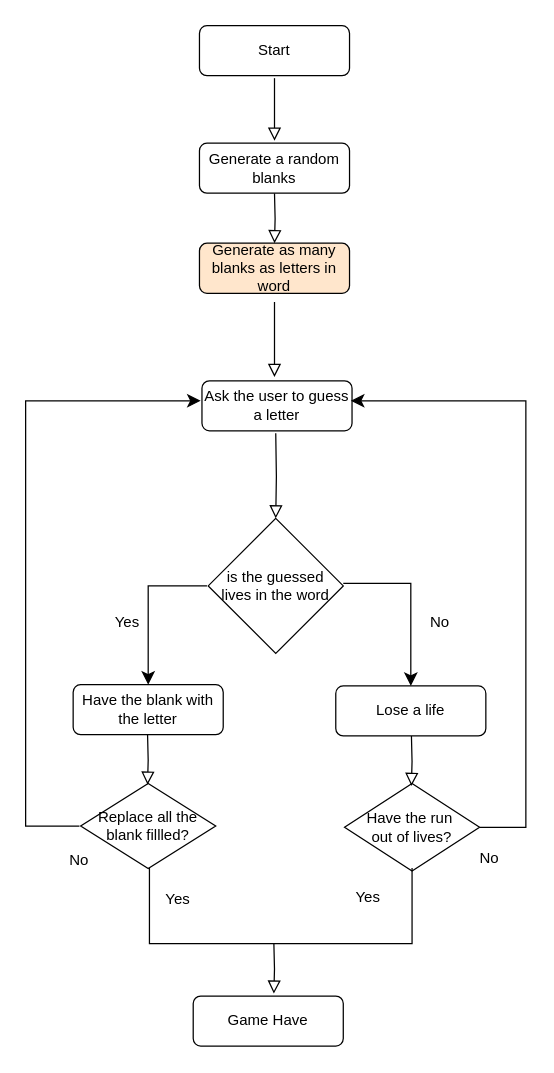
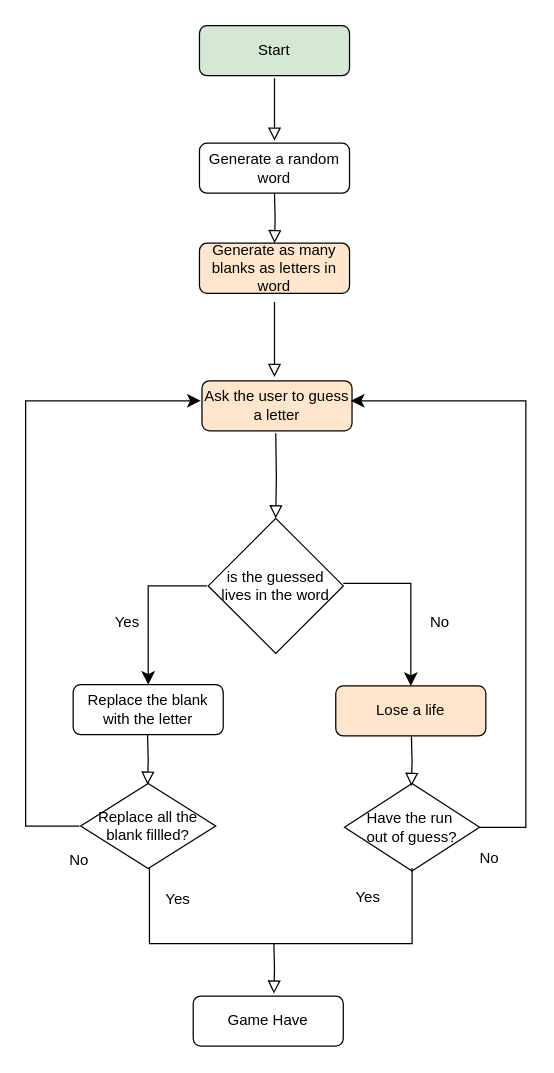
node "Start": fillcolor #ffffff -> #d5e8d4
node "Generate a random blanks": label "Generate a random blanks" -> "Generate a random word"
node "Ask the user to guess a letter": fillcolor #ffffff -> #ffe6cc
node "Have the blank with the letter": label "Have the blank with the letter" -> "Replace the blank with the letter"
node "Lose a life": fillcolor #ffffff -> #ffe6cc
node "Have the run out of lives?": label "Have the run out of lives?" -> "Have the run out of guess?"
